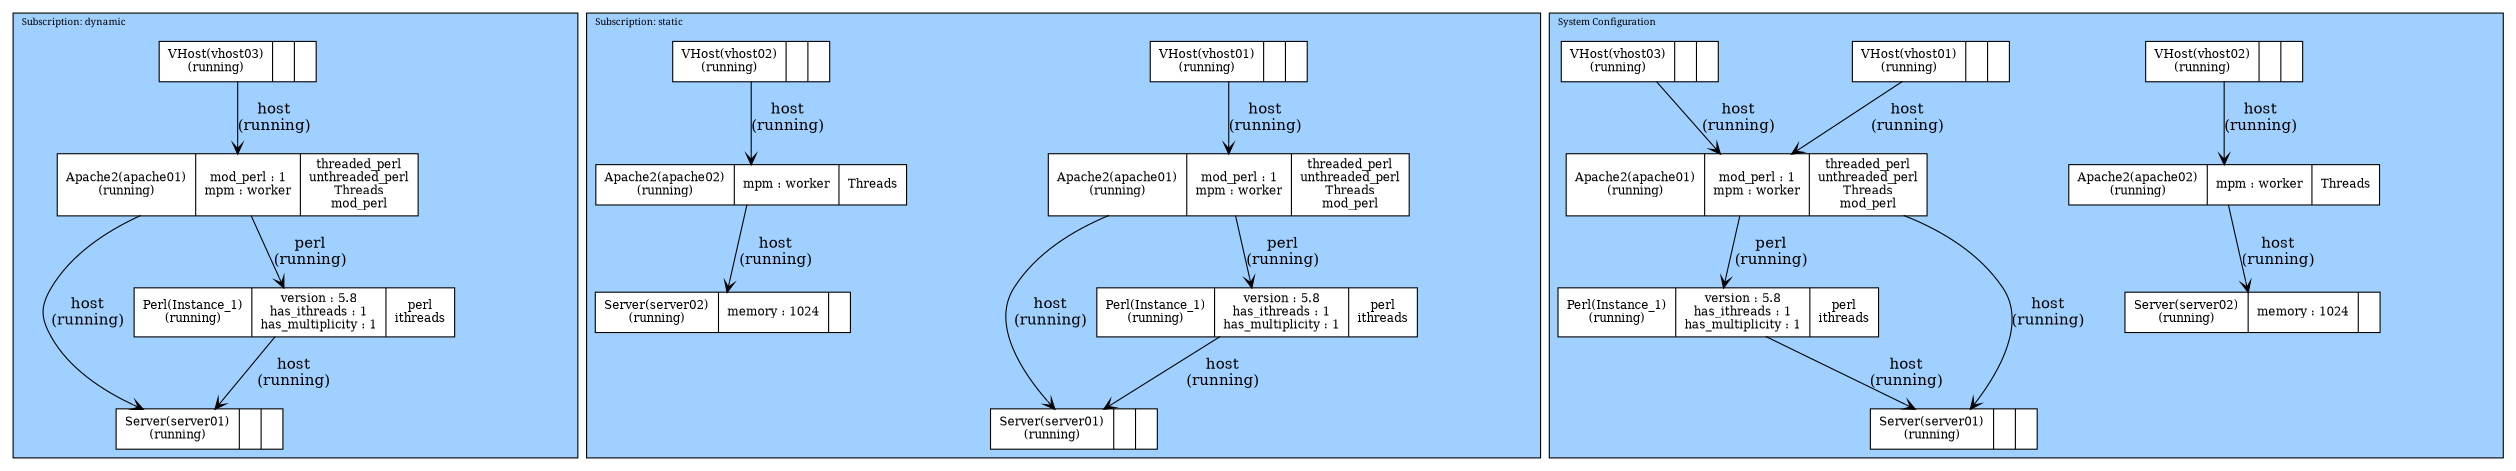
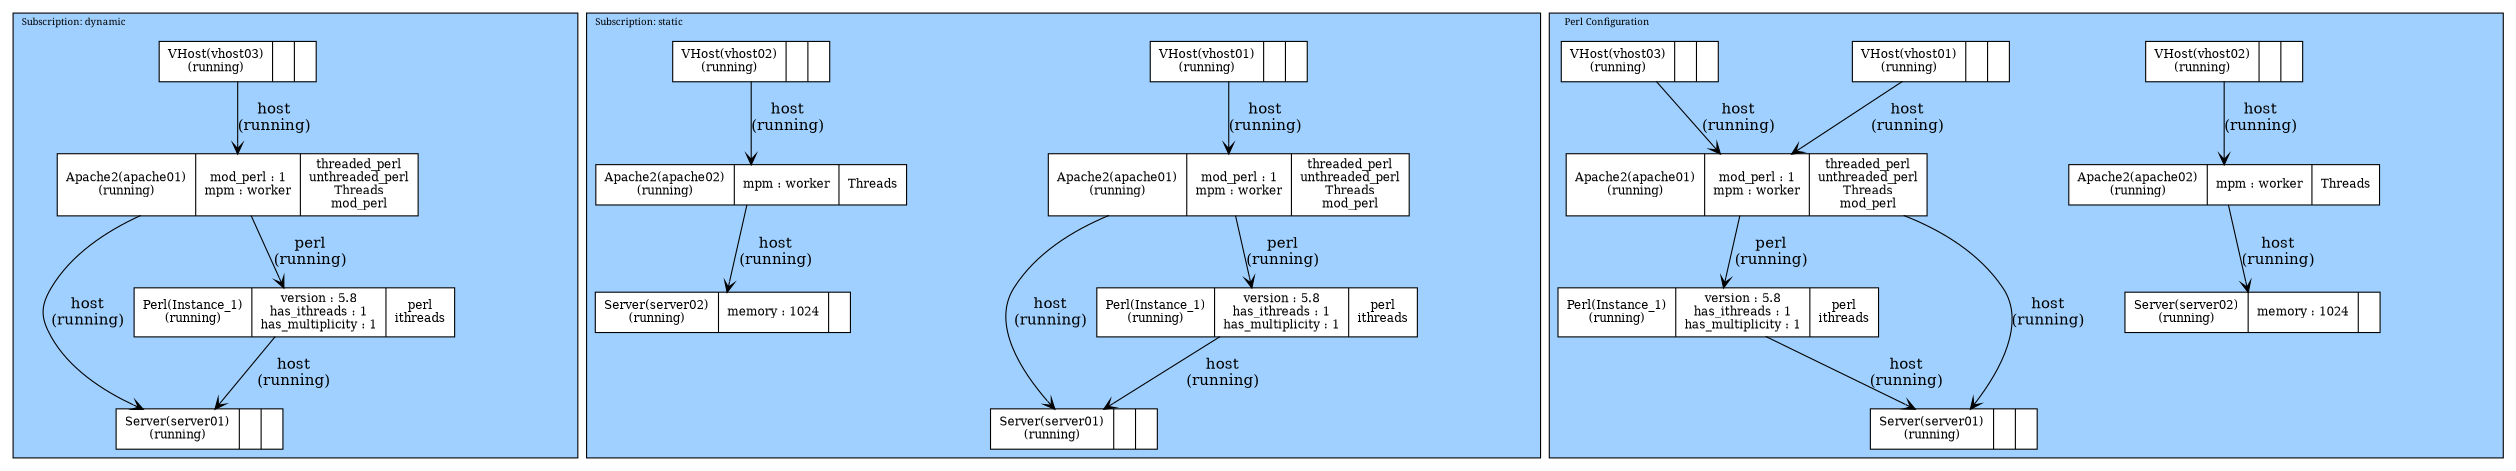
cluster "System Configuration": label "System Configuration" -> "Perl Configuration"
